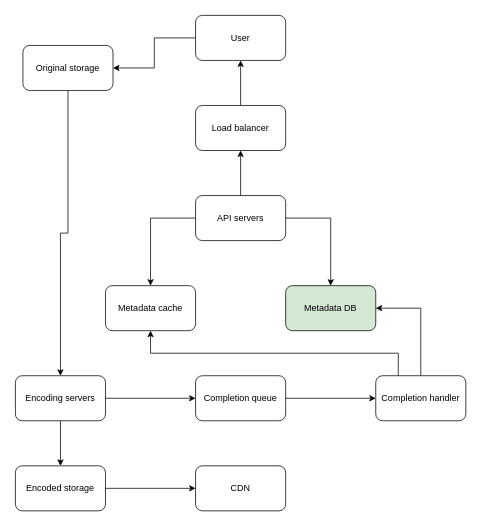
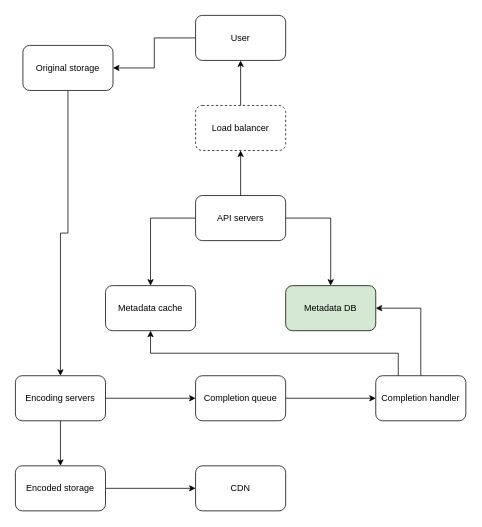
node "Load balancer": style solid -> dashed
